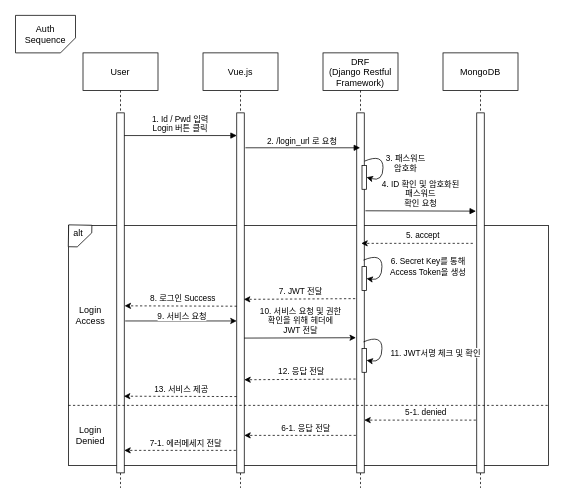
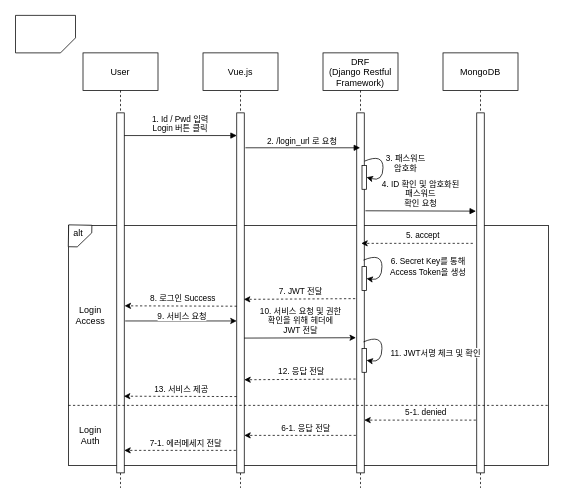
node "Auth Sequence": removed
node "Login Denied": label "Login Denied" -> "Login Auth"
